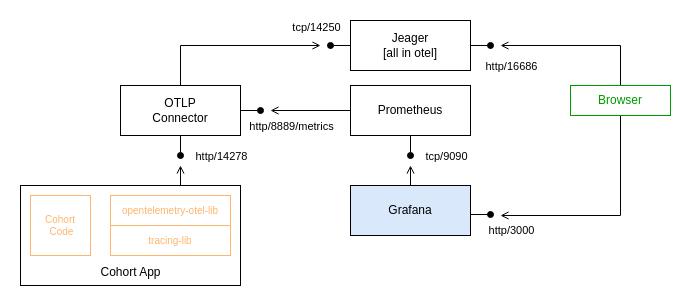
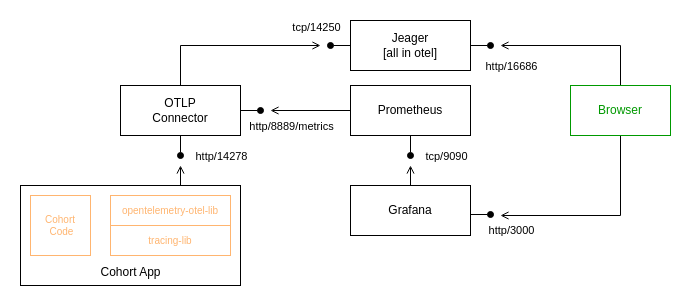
node "Browser": size 100x30 -> 100x50
node "Grafana": fillcolor #dae8fc -> #ffffff
